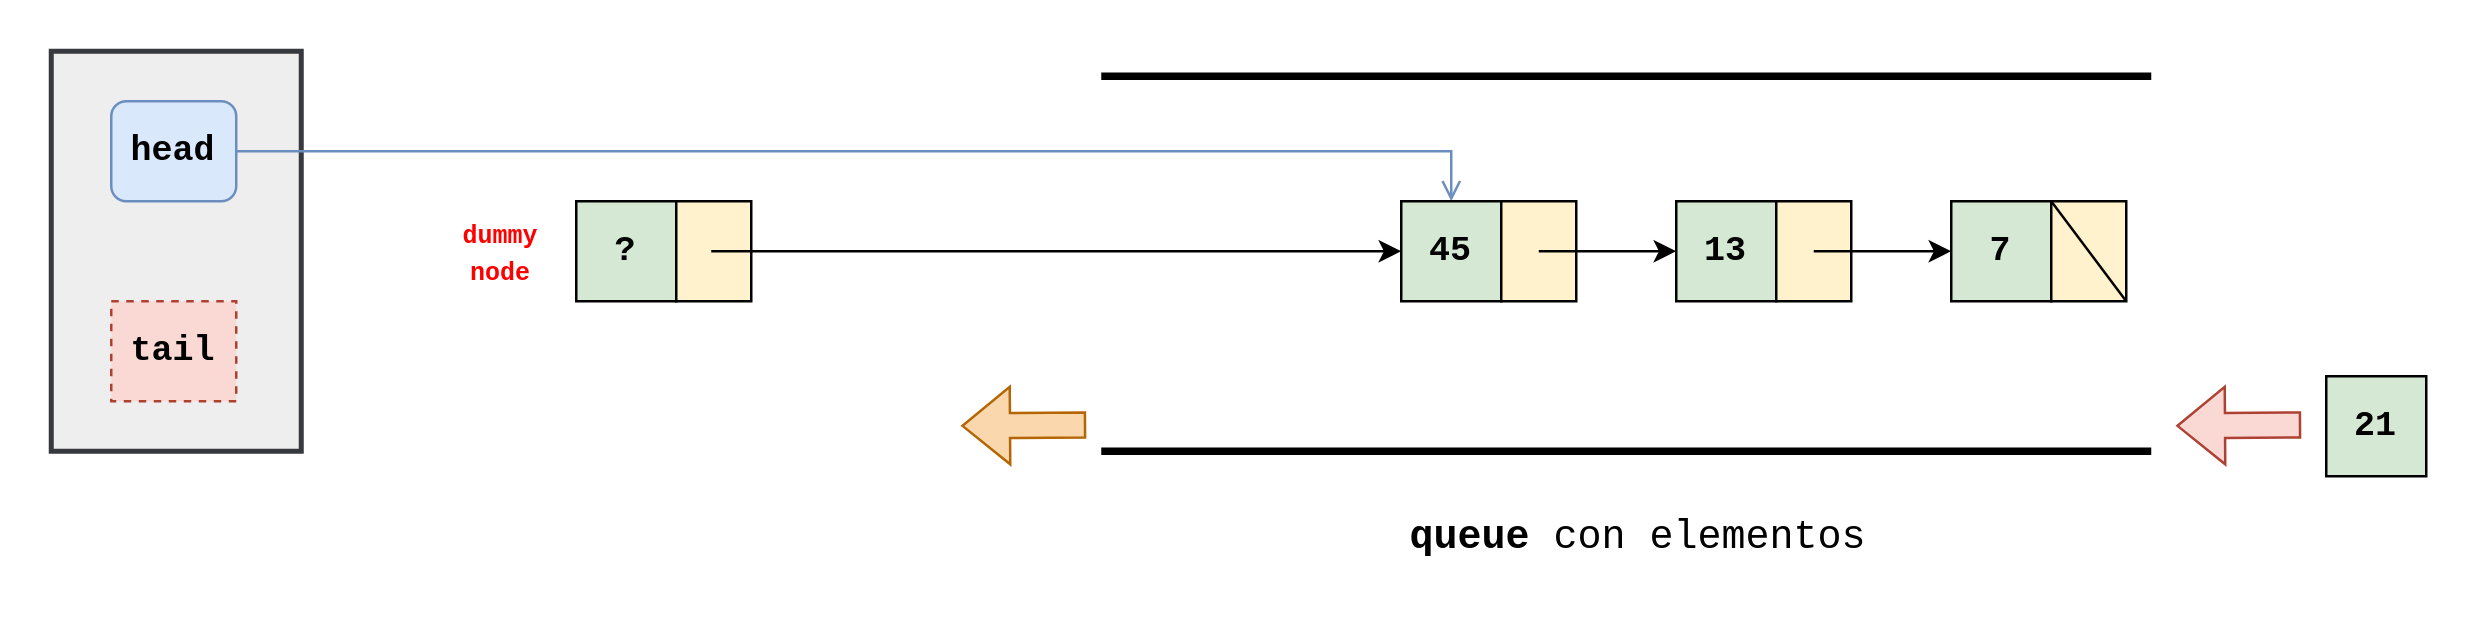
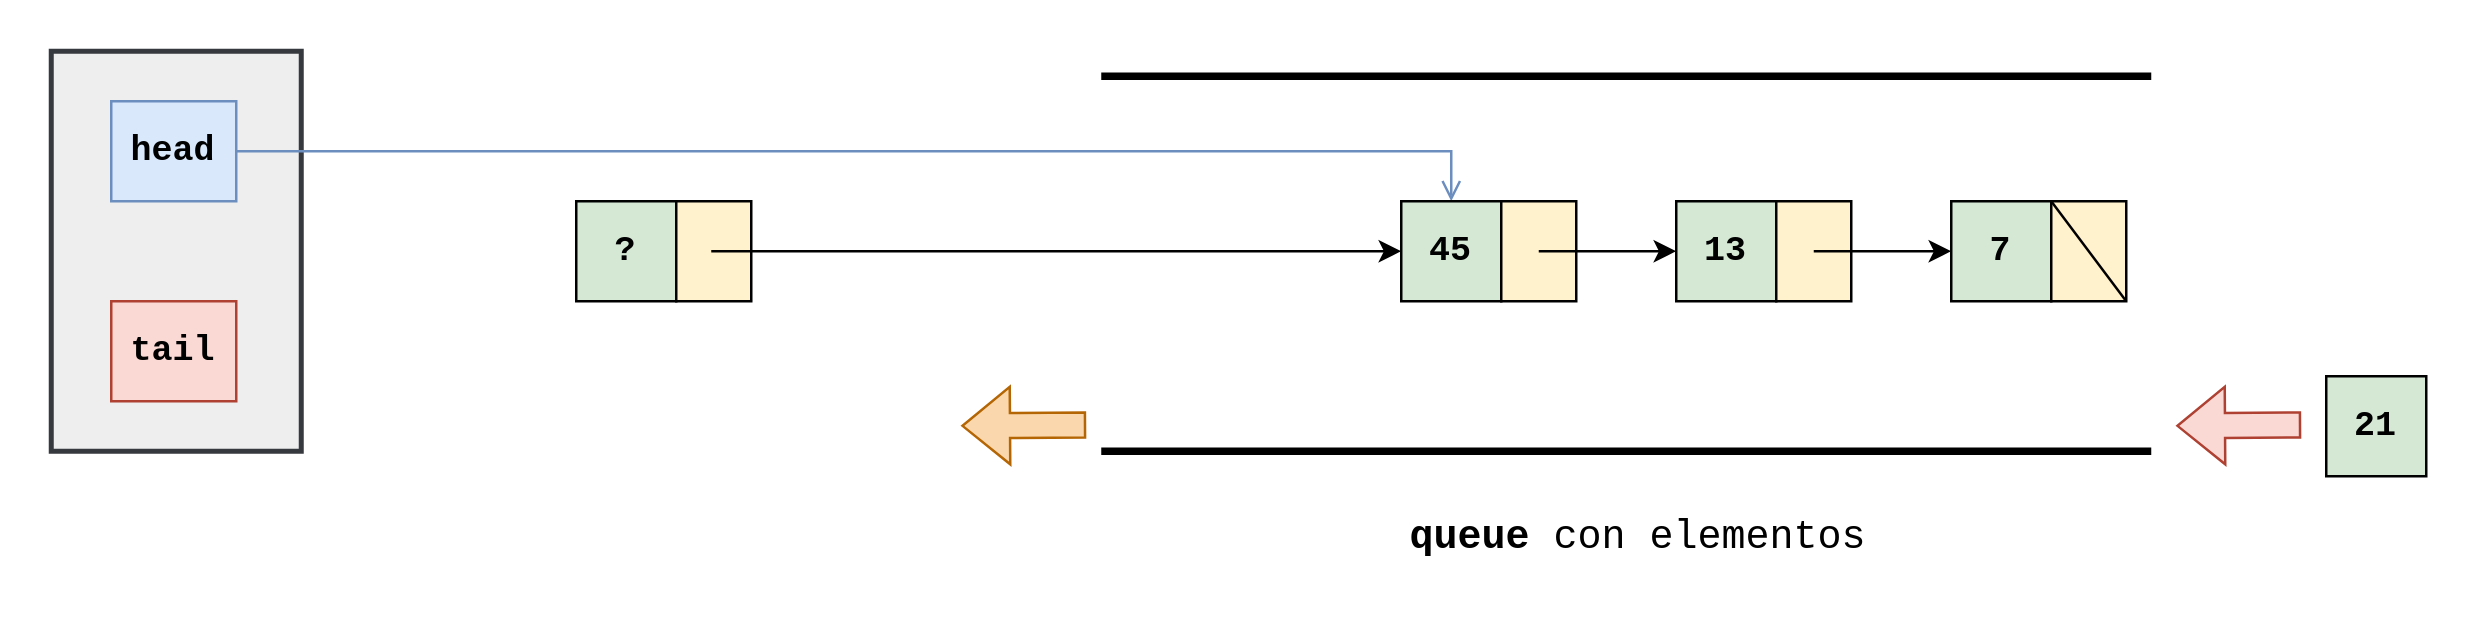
node "head": shape rounded rectangle -> rectangle
node "dummy node": removed
node "tail": style dashed -> solid
